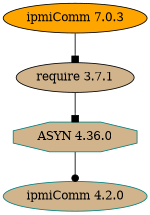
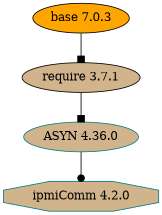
node "ipmiComm 7.0.3": label "ipmiComm 7.0.3" -> "base 7.0.3"
node "ASYN 4.36.0": shape octagon -> ellipse
node "ipmiComm 4.2.0": shape ellipse -> octagon
